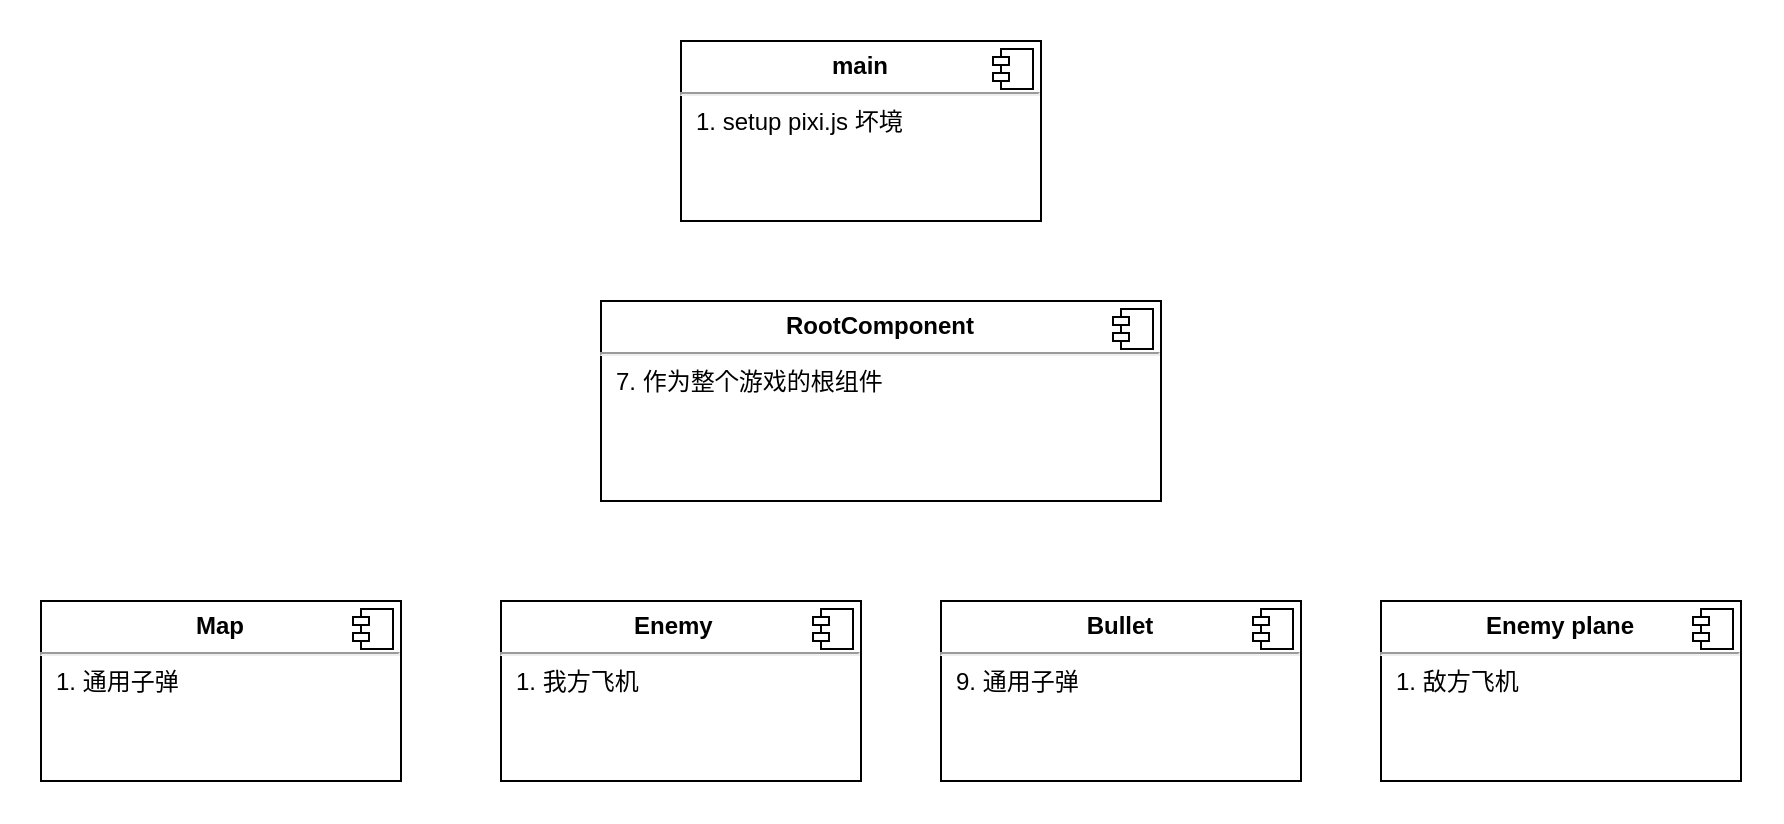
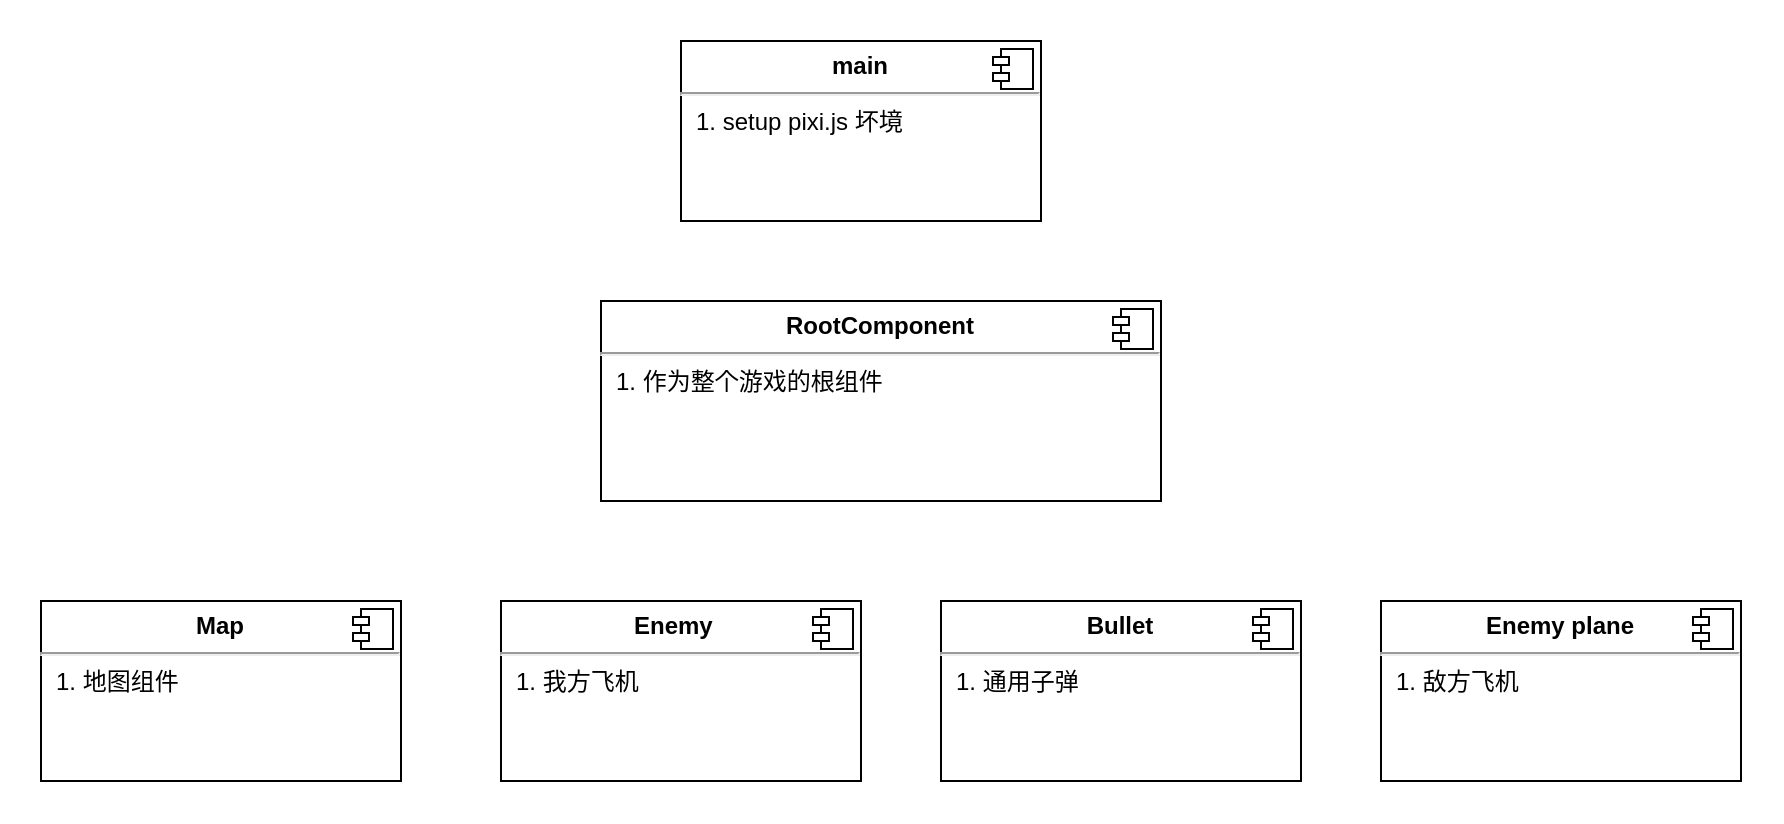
node "RootComponent 7. 作为整个游戏的根组件": label "RootComponent 7. 作为整个游戏的根组件" -> "RootComponent 1. 作为整个游戏的根组件"
node "Map 1. 通用子弹": label "Map 1. 通用子弹" -> "Map 1. 地图组件"
node "Bullet 9. 通用子弹": label "Bullet 9. 通用子弹" -> "Bullet 1. 通用子弹"
